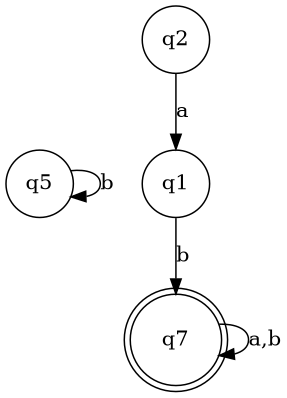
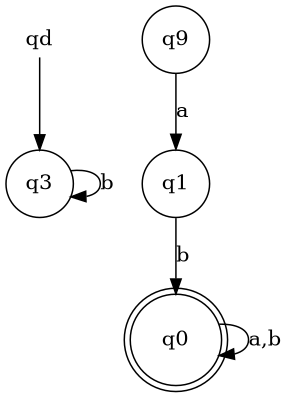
node "qd": added
node "q2": label "q2" -> "q9"
node "q5": label "q5" -> "q3"
node "q7": label "q7" -> "q0"
